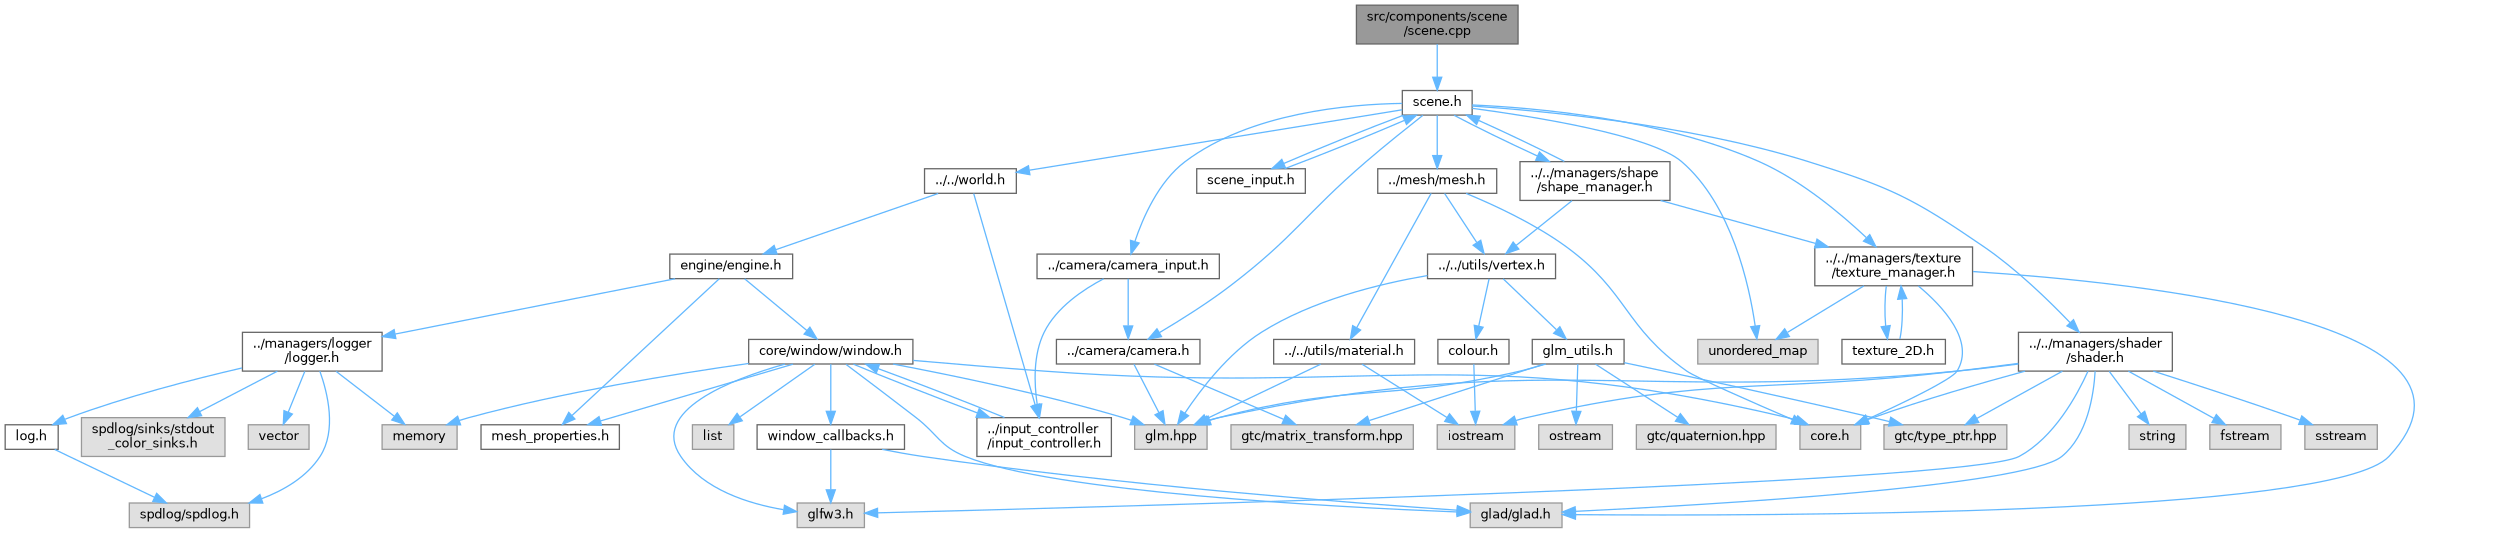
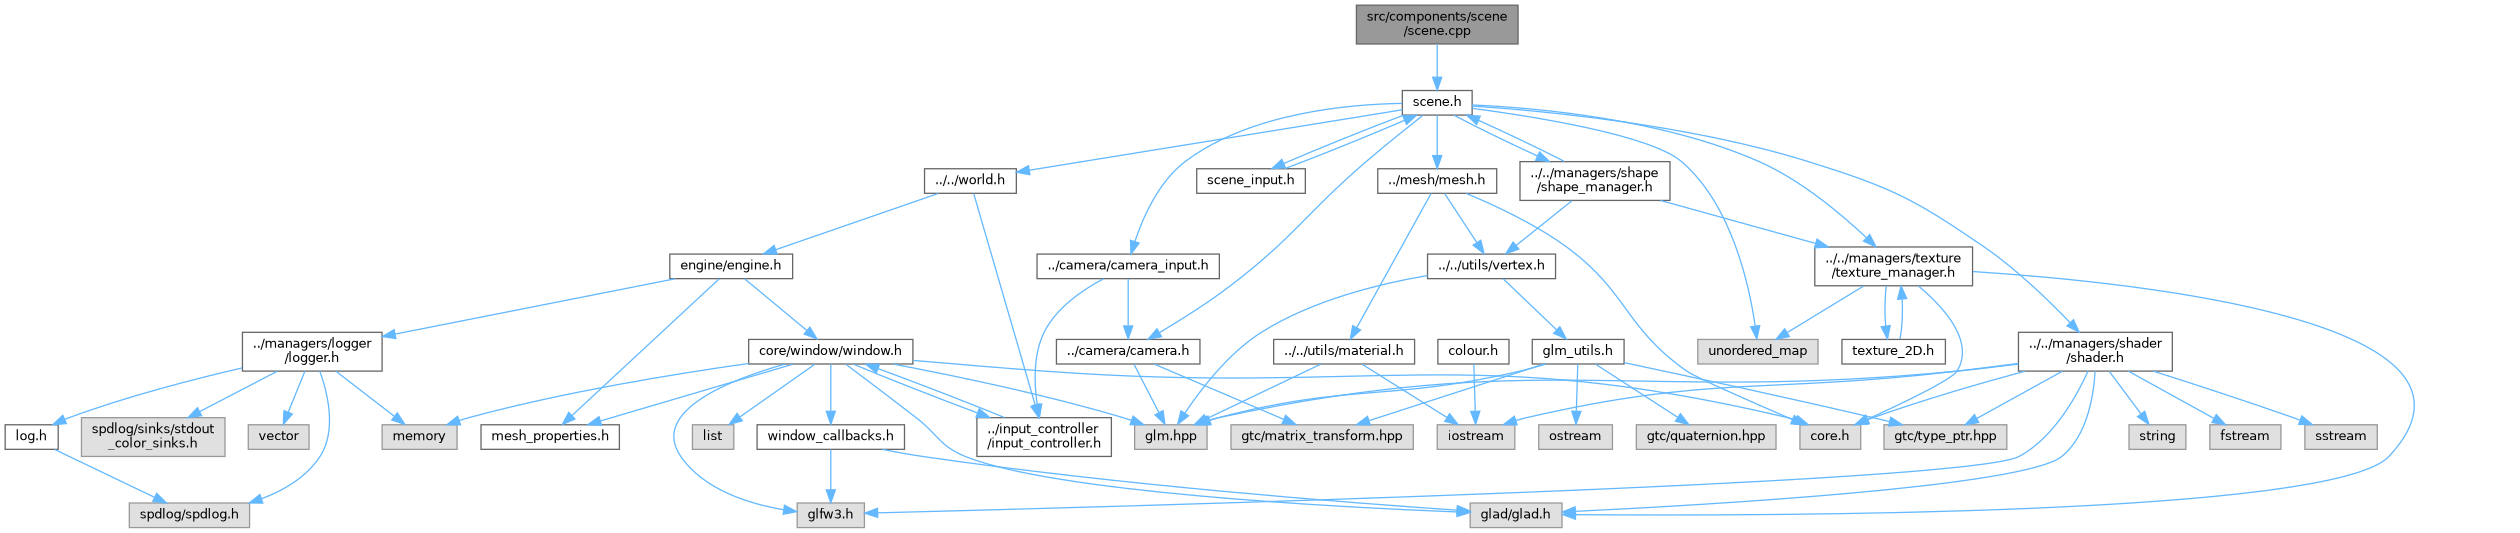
edge "../../utils/vertex.h" -> "colour.h": removed
